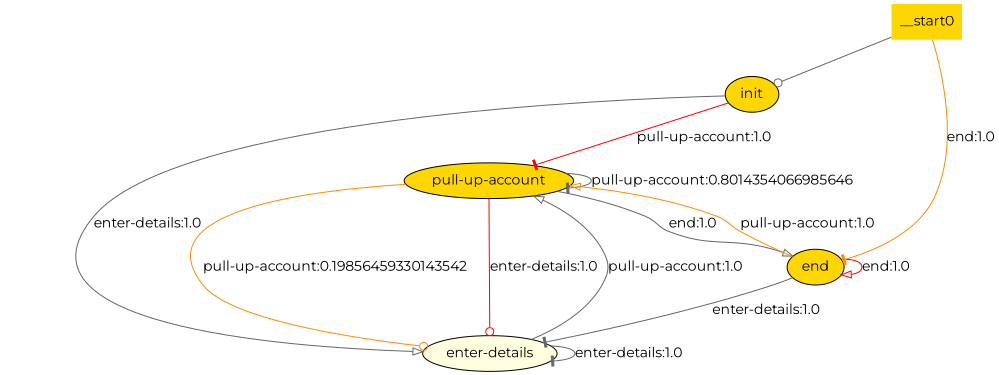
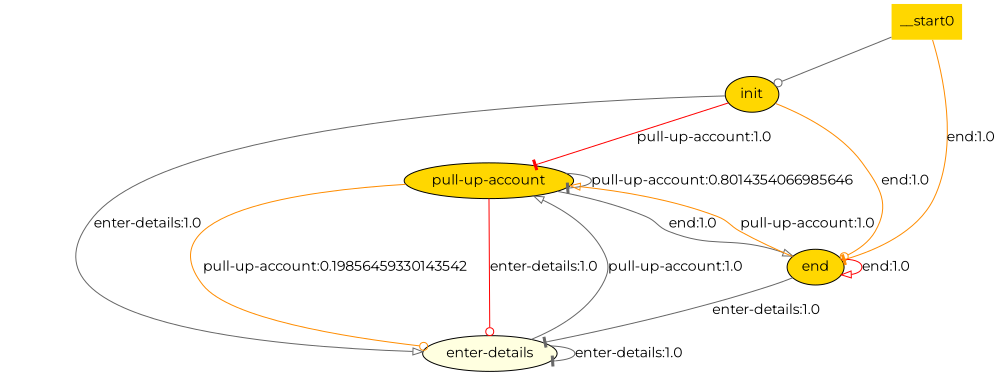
edge "init" -> "end": added, label "end:1.0"
